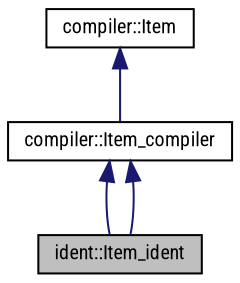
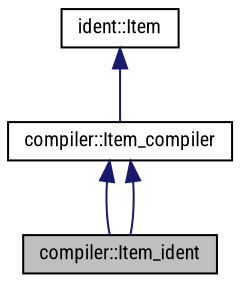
node "compiler::Item": label "compiler::Item" -> "ident::Item"
node "ident::Item_ident": label "ident::Item_ident" -> "compiler::Item_ident"
